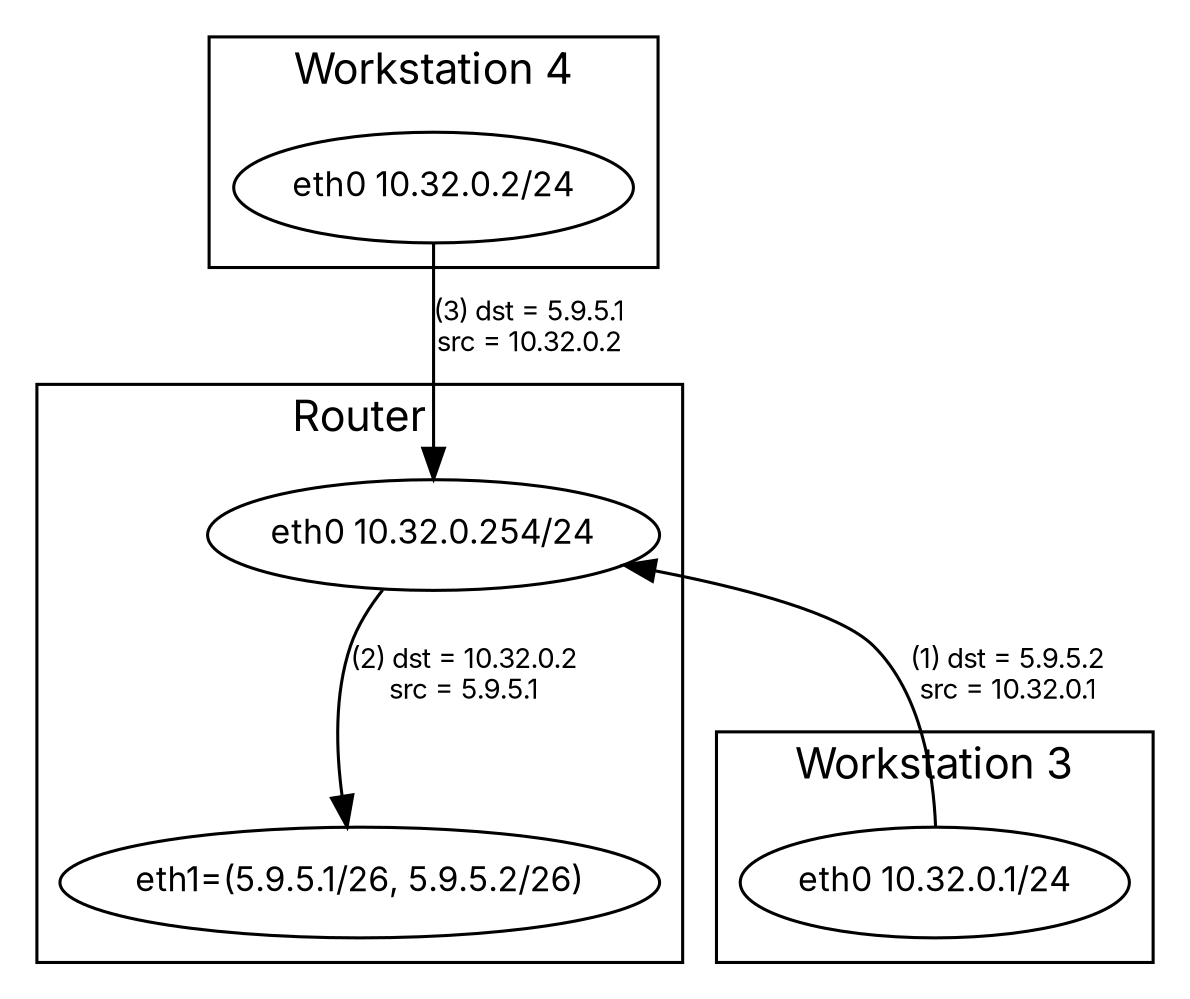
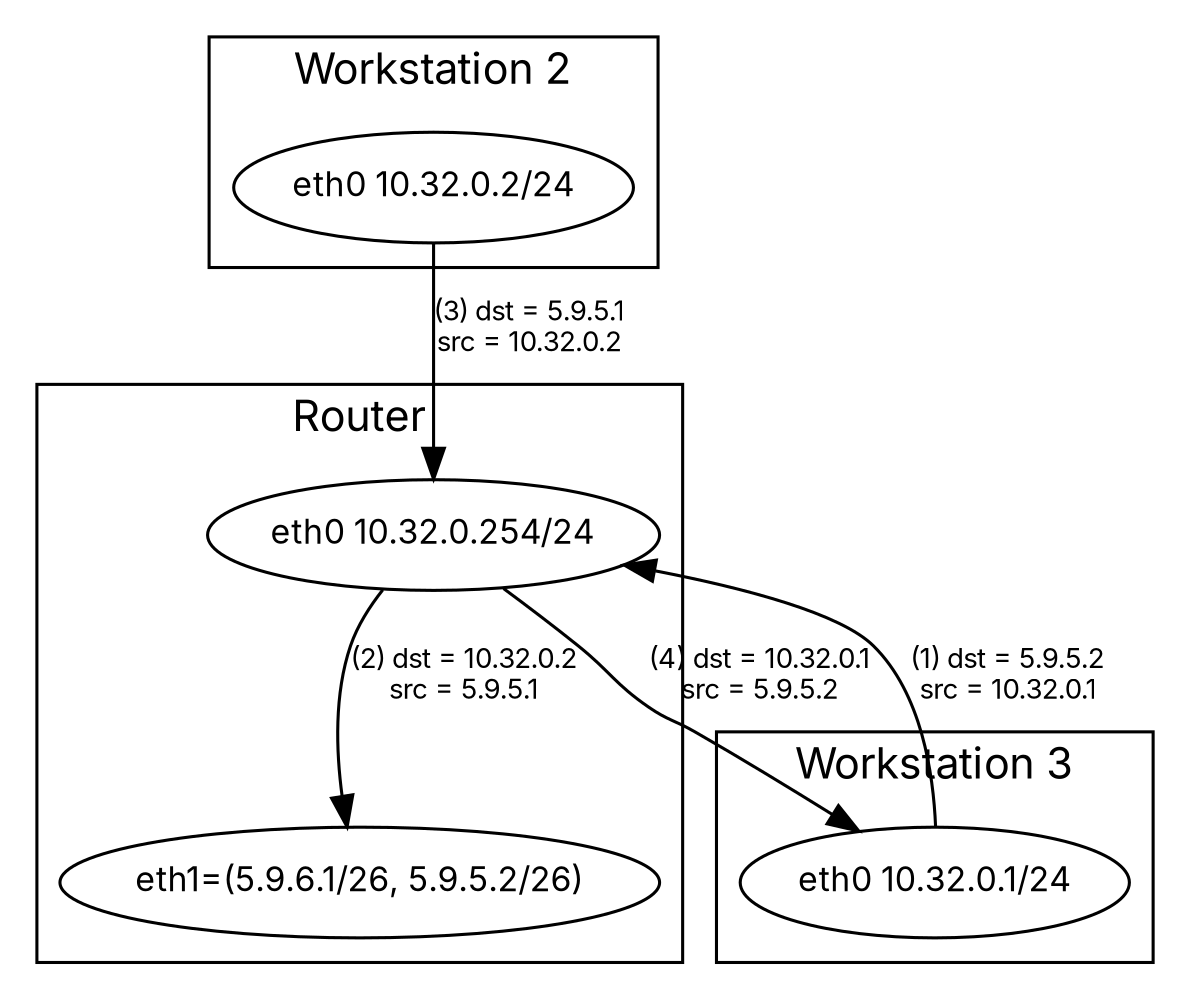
cluster "Workstation 4": label "Workstation 4" -> "Workstation 2"
edge "eth0 10.32.0.254/24" -> "eth0 10.32.0.1/24": added, label "(4) dst = 10.32.0.1 src = 5.9.5.2"
node "eth1=(5.9.5.1/26, 5.9.5.2/26)": label "eth1=(5.9.5.1/26, 5.9.5.2/26)" -> "eth1=(5.9.6.1/26, 5.9.5.2/26)"
